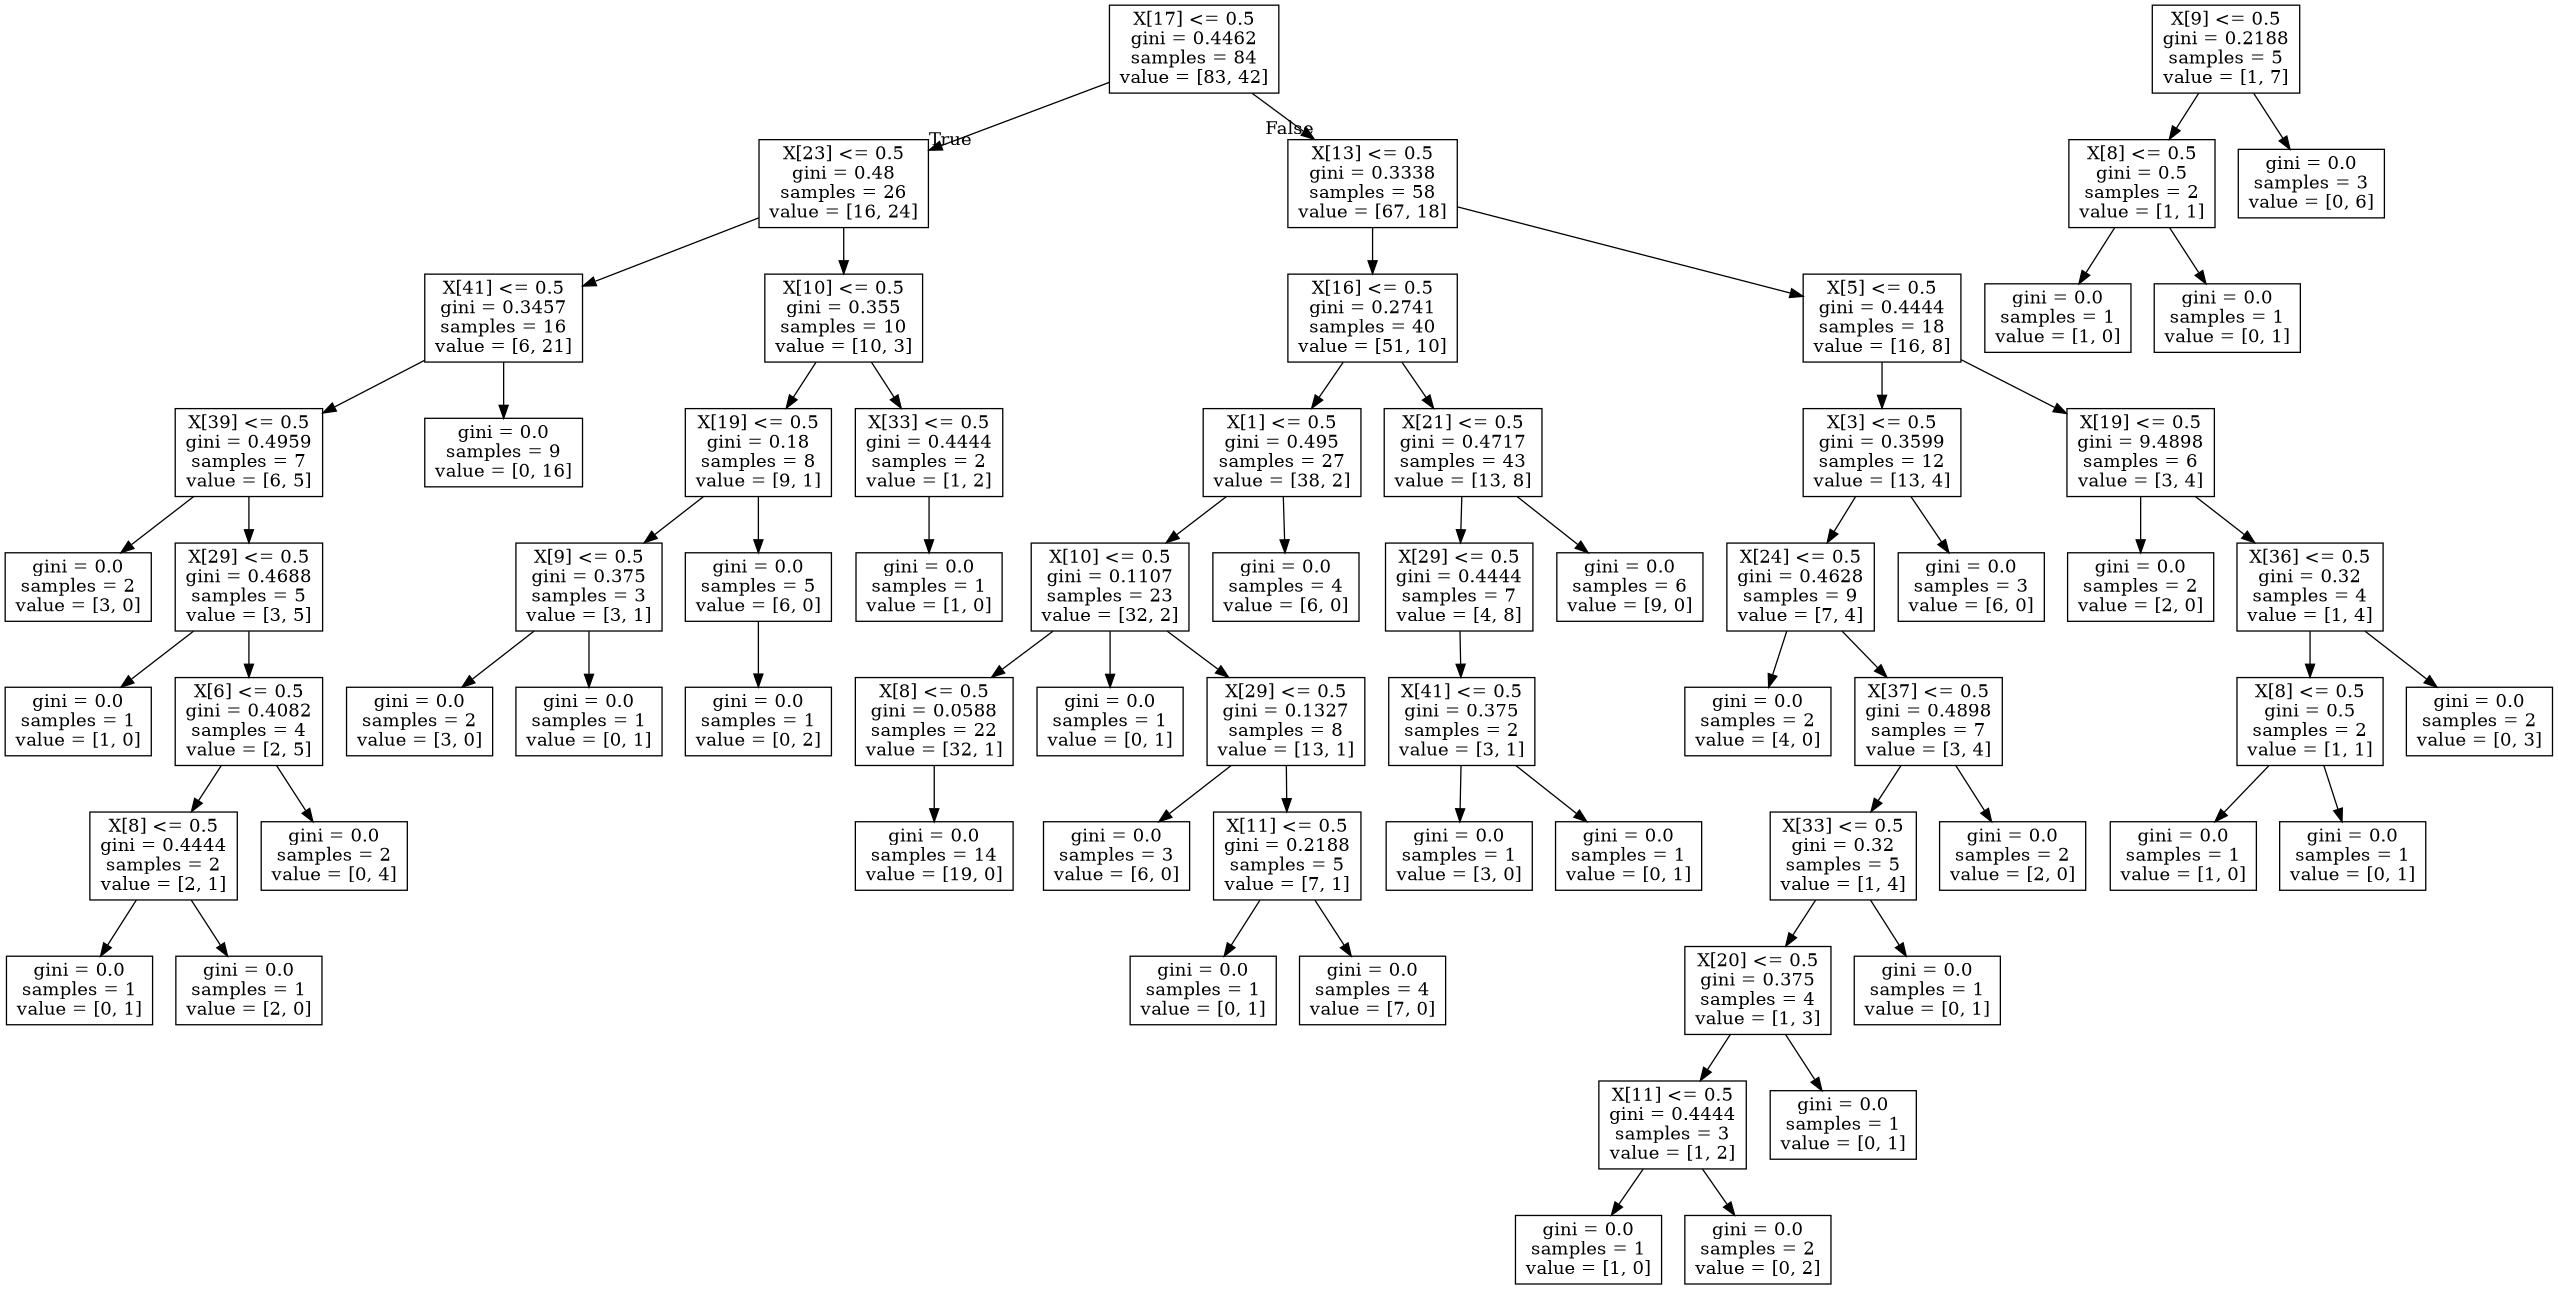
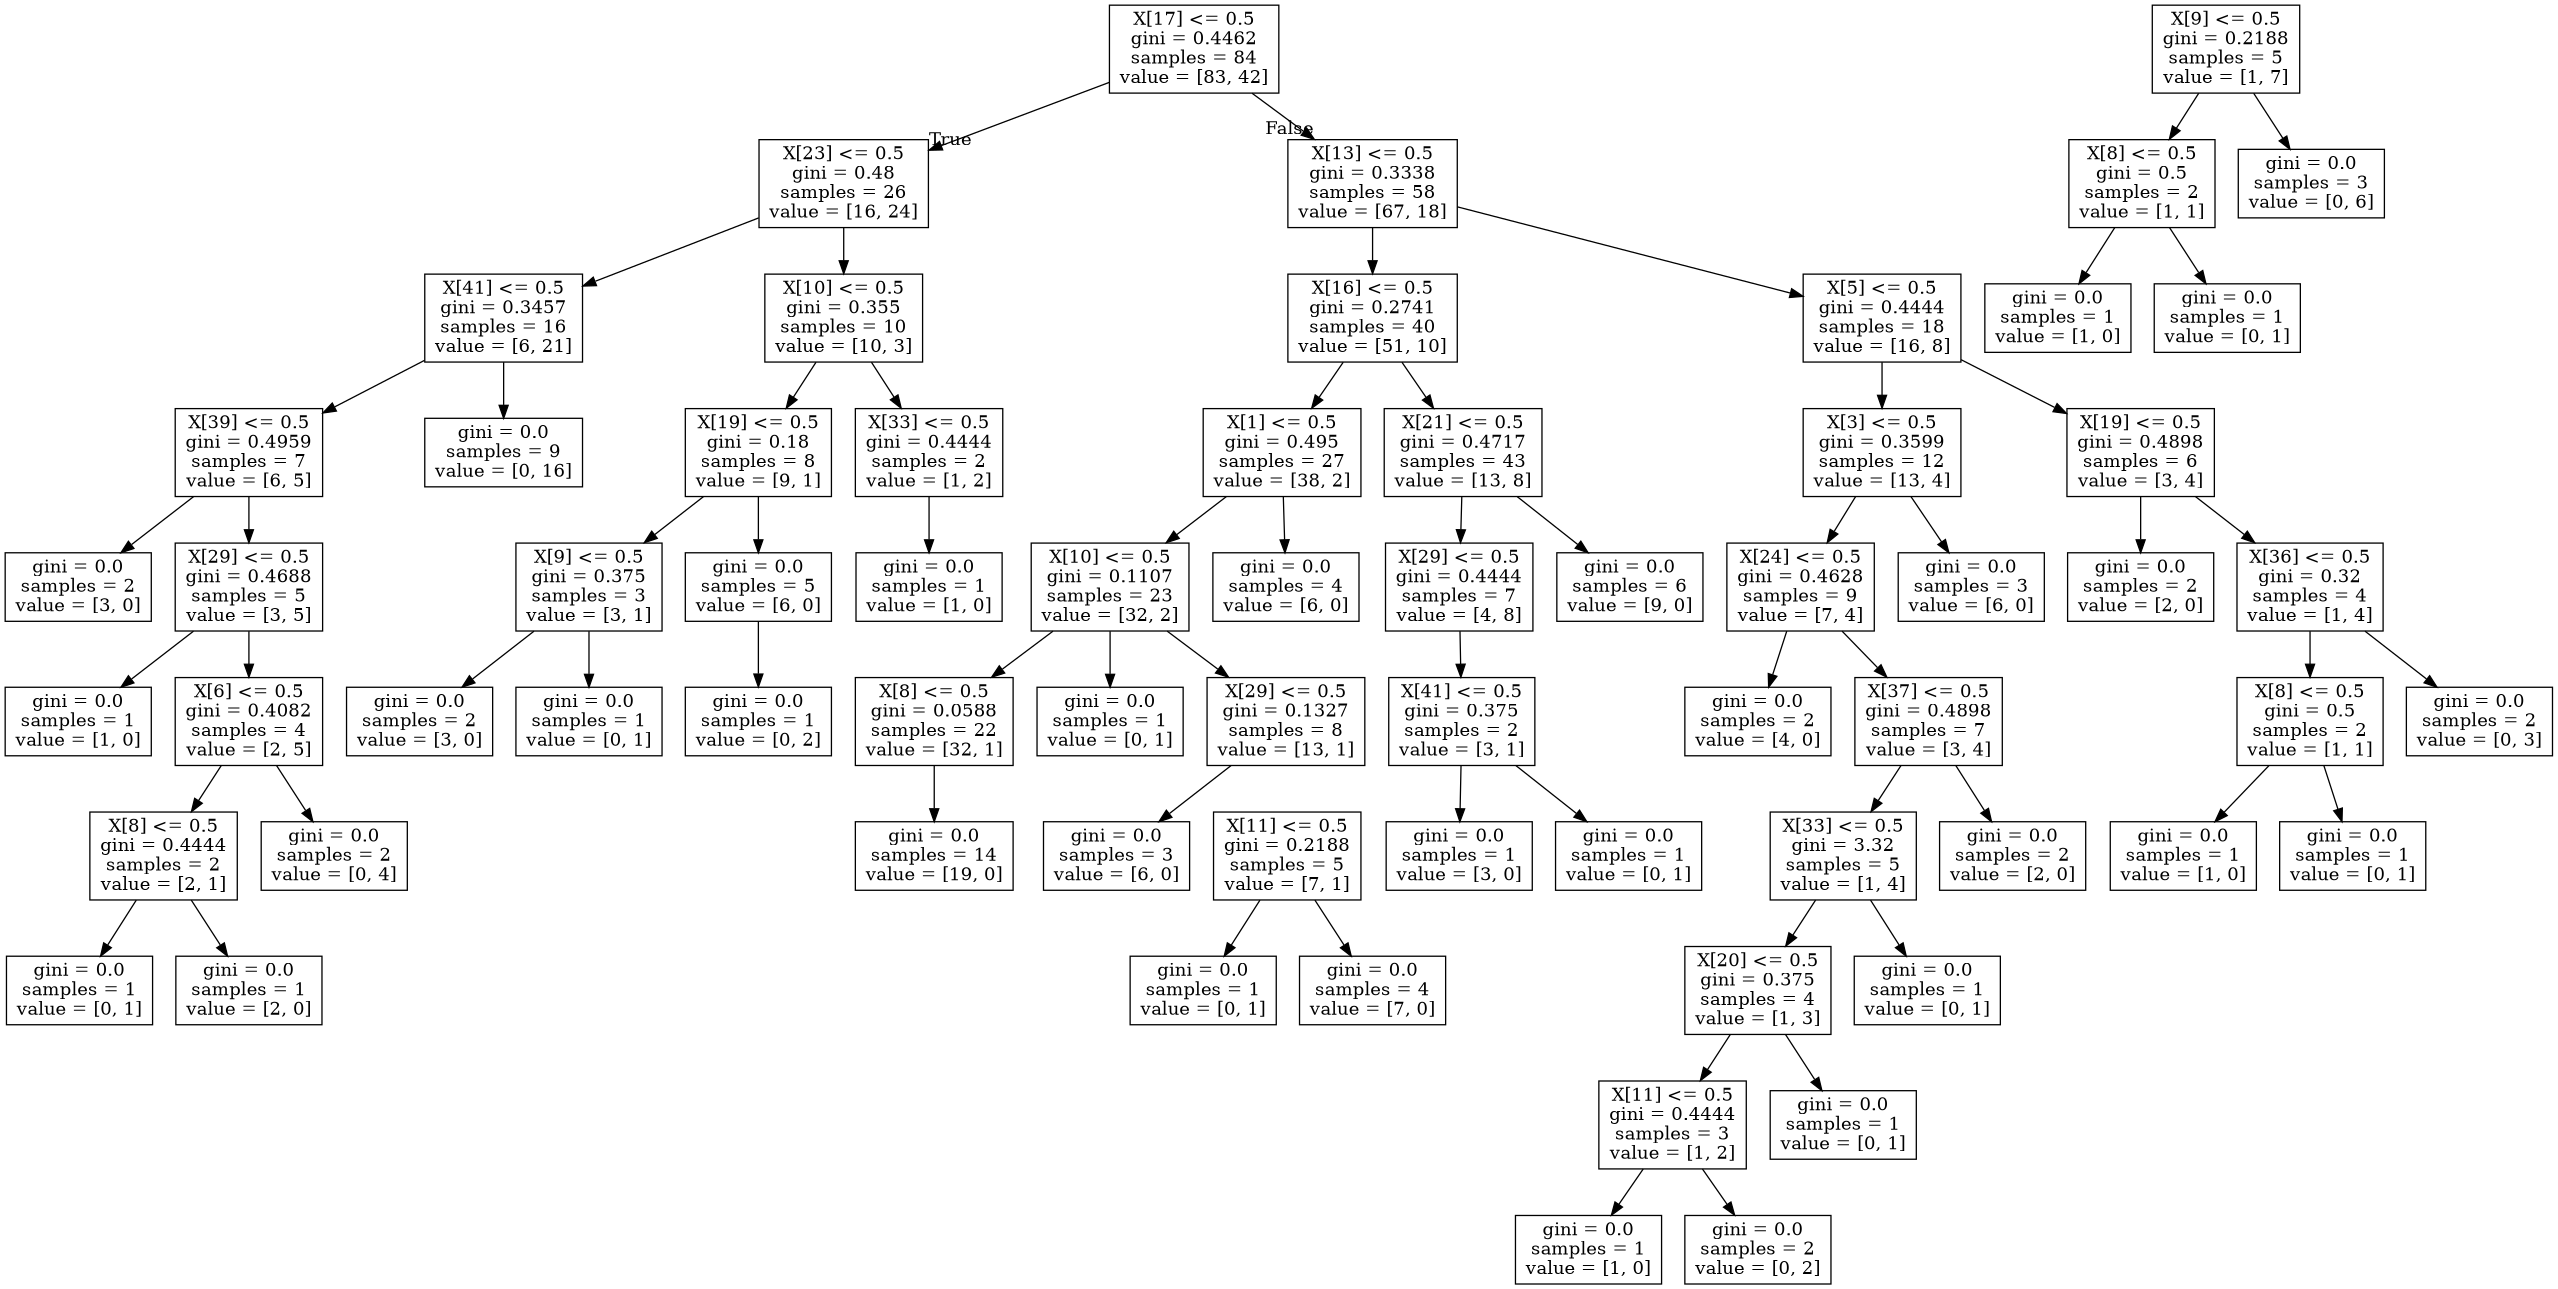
node "X[19] <= 0.5 gini = 9.4898 samples = 6 value = [3, 4]": label "X[19] <= 0.5 gini = 9.4898 samples = 6 value = [3, 4]" -> "X[19] <= 0.5 gini = 0.4898 samples = 6 value = [3, 4]"
edge "X[29] <= 0.5 gini = 0.1327 samples = 8 value = [13, 1]" -> "X[11] <= 0.5 gini = 0.2188 samples = 5 value = [7, 1]": removed
node "X[33] <= 0.5 gini = 0.32 samples = 5 value = [1, 4]": label "X[33] <= 0.5 gini = 0.32 samples = 5 value = [1, 4]" -> "X[33] <= 0.5 gini = 3.32 samples = 5 value = [1, 4]"
